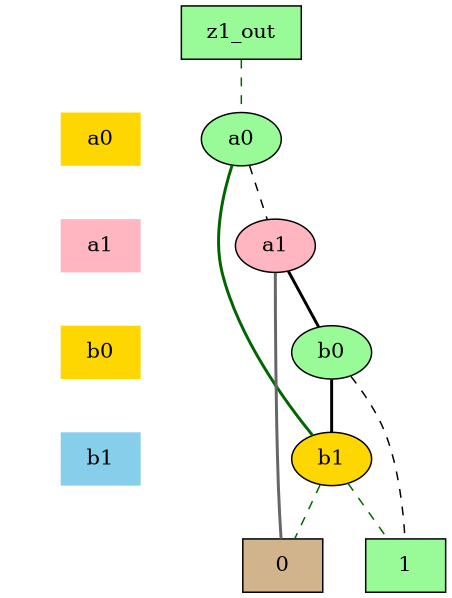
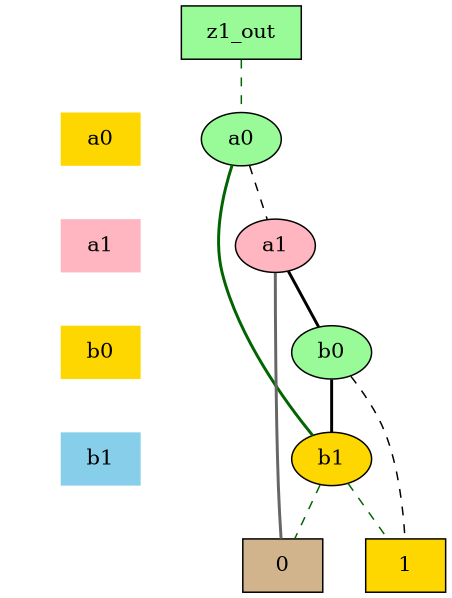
node "1": fillcolor palegreen -> gold
